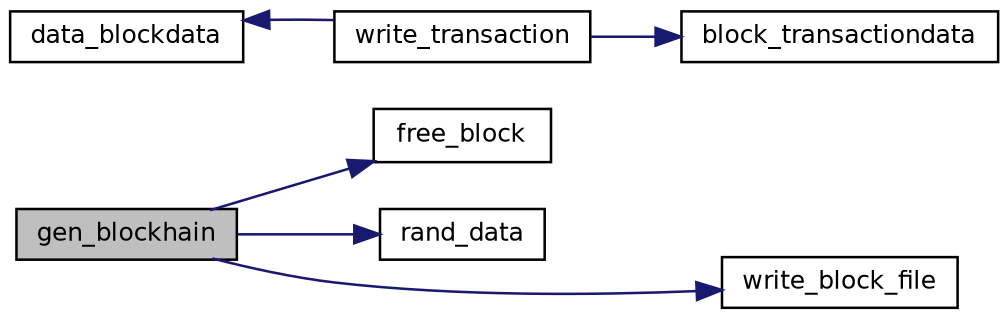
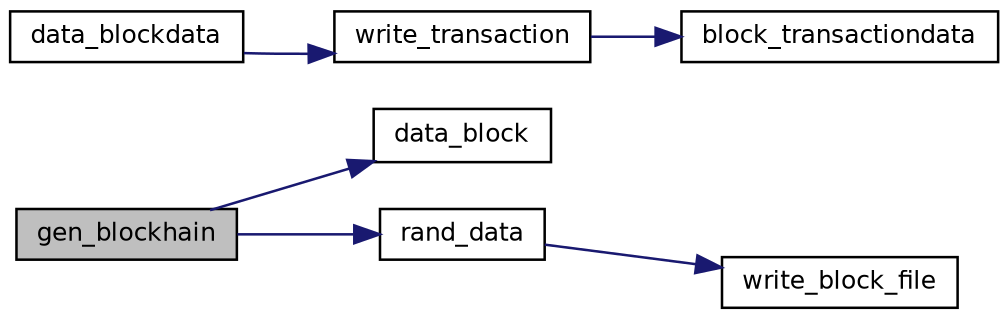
edge "write_transaction" -> "data_blockdata": reversed
node "free_block": label "free_block" -> "data_block"
edge "gen_blockhain" -> "write_block_file": now "rand_data" -> "write_block_file"
